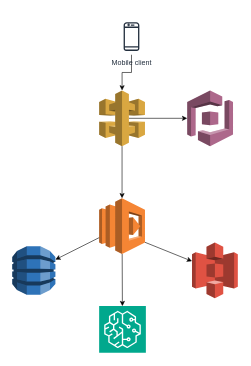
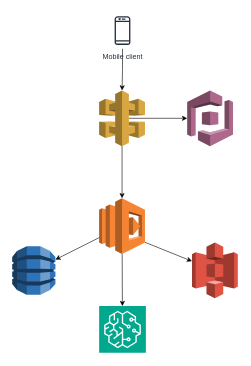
node "Mobile client": moved (132, 36) -> (123, 30)
